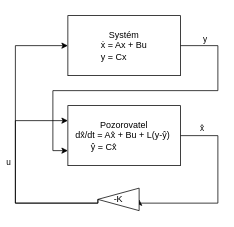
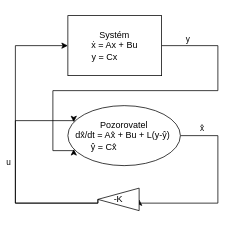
node "Systém ẋ = Ax + Bu y = Cx": size 113x60 -> 94x60
node "Pozorovatel dx̂/dt = Ax̂ + Bu + L(y-ŷ) ŷ = Cx̂": shape rectangle -> ellipse
